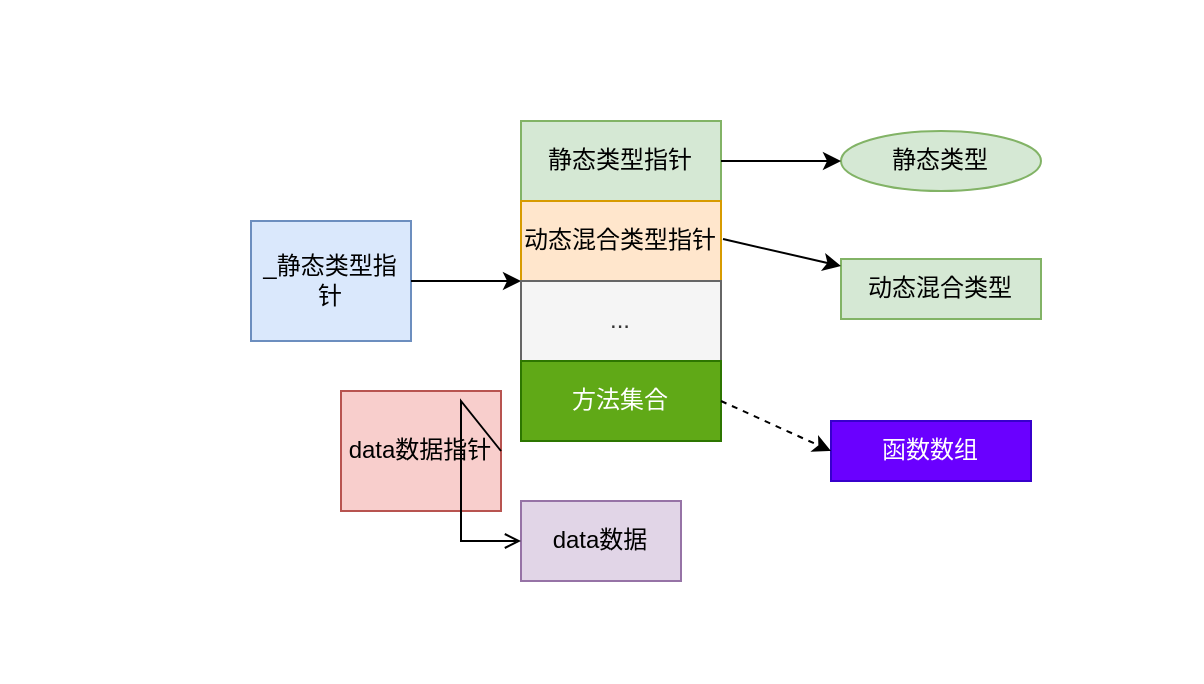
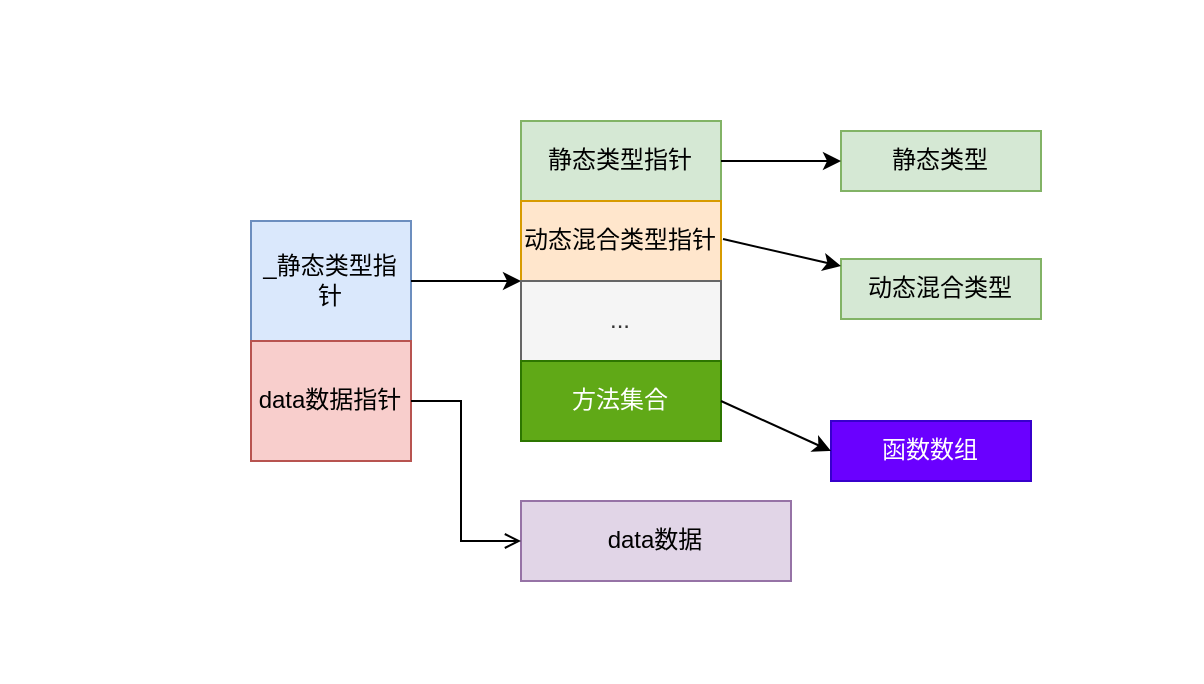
node "静态类型": shape ellipse -> rectangle
edge "方法集合" -> "函数数组": style dashed -> solid
node "data数据指针": moved (421, 451) -> (331, 401)
node "data数据": size 160x80 -> 270x80
